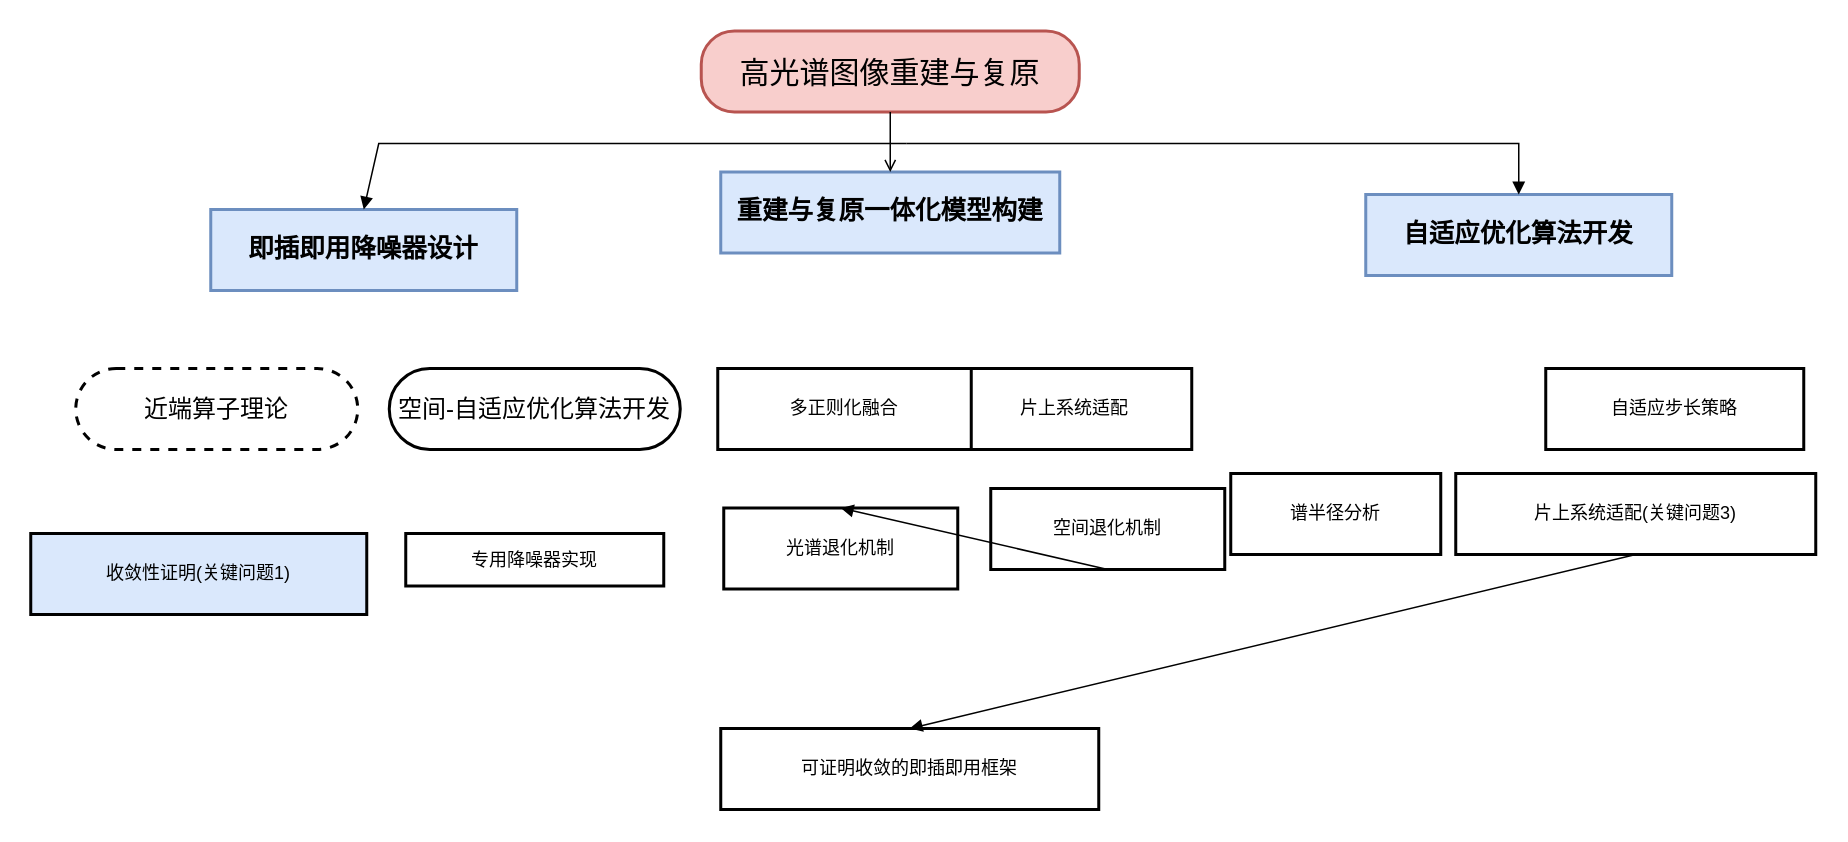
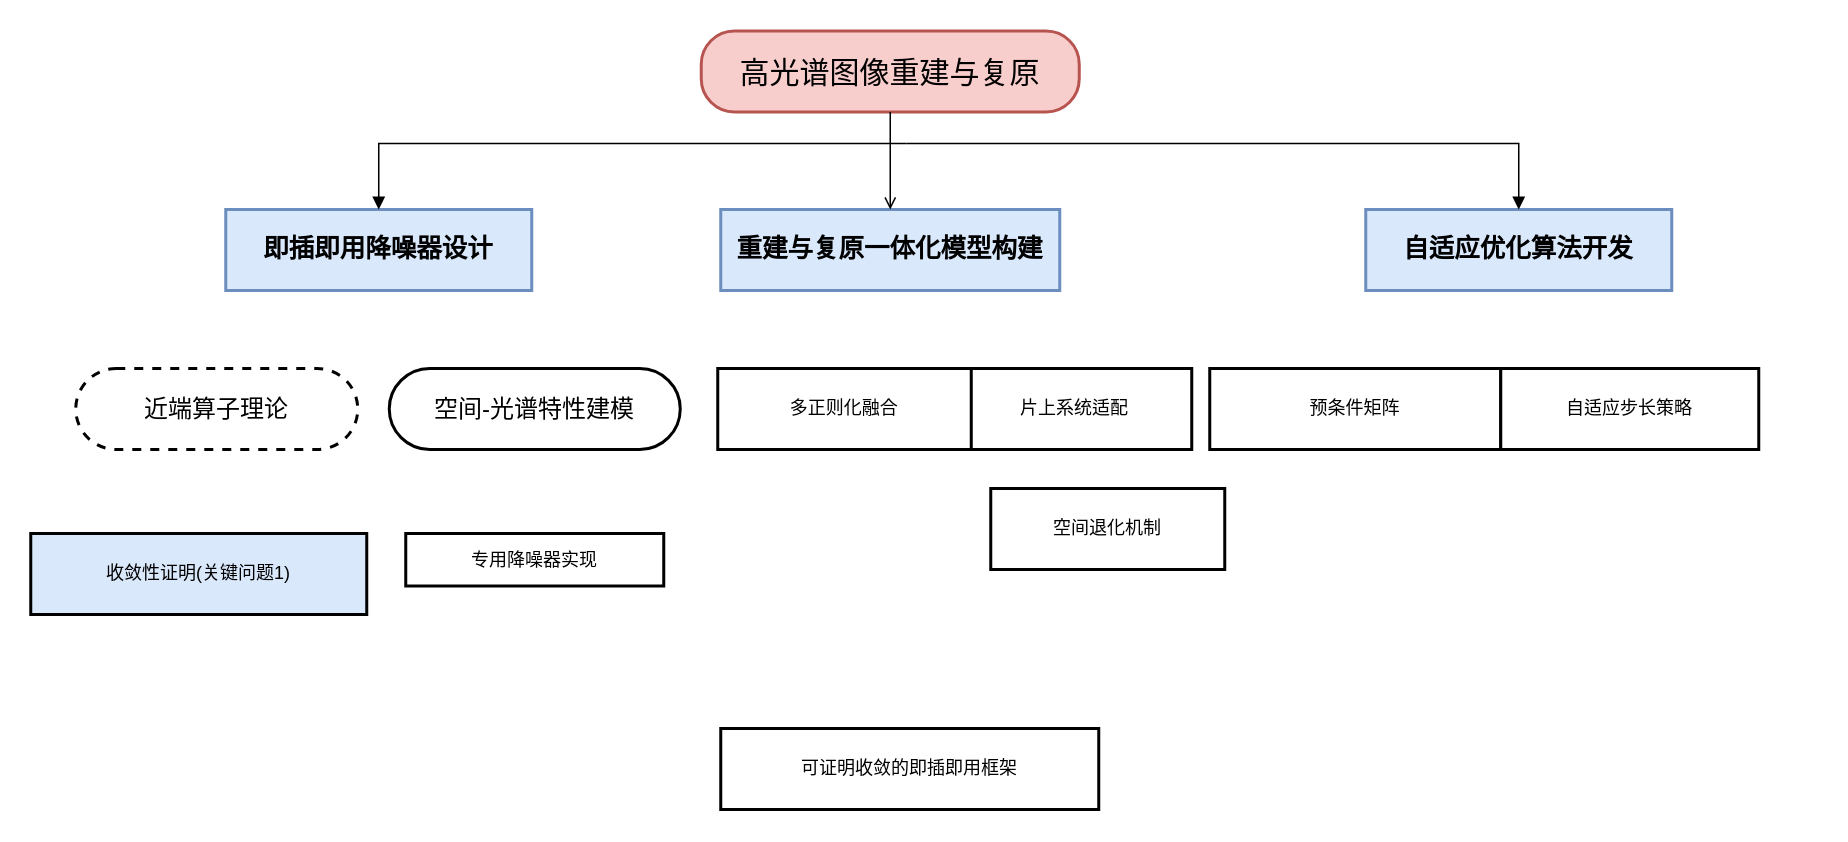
node "重建与复原一体化模型构建": moved (890, 212) -> (890, 250)
node "自适应优化算法开发": moved (1519, 235) -> (1519, 250)
node "即插即用降噪器设计": moved (364, 250) -> (379, 250)
node "空间-自适应优化算法开发": label "空间-自适应优化算法开发" -> "空间-光谱特性建模"
node "预条件矩阵": added
node "自适应步长策略": moved (1675, 409) -> (1630, 409)
node "谱半径分析": removed
node "片上系统适配(关键问题3)": removed
edge "空间退化机制" -> "光谱退化机制": removed
node "光谱退化机制": removed
edge "片上系统适配(关键问题3)" -> "可证明收敛的即插即用框架": removed
